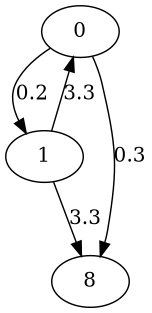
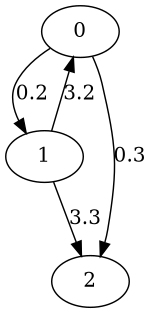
edge "1" -> "0": label "3.3" -> "3.2"
node "8": label "8" -> "2"
